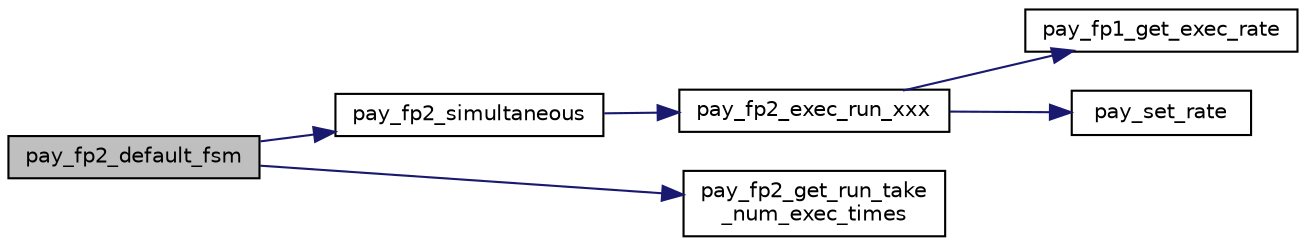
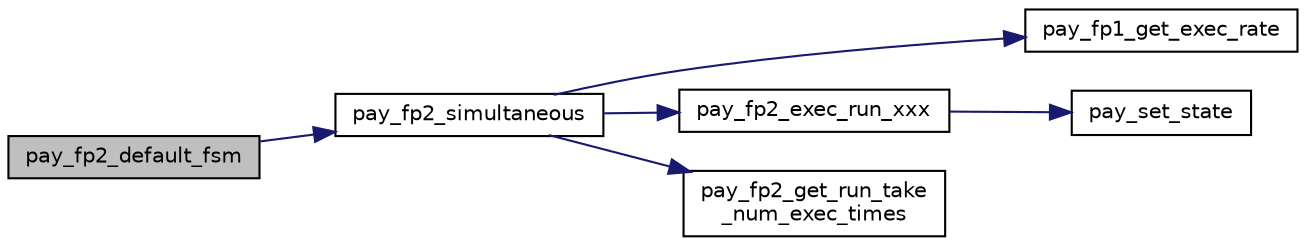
edge "pay_fp2_exec_run_xxx" -> "pay_fp1_get_exec_rate": now "pay_fp2_simultaneous" -> "pay_fp1_get_exec_rate"
node "pay_set_rate": label "pay_set_rate" -> "pay_set_state"
edge "pay_fp2_default_fsm" -> "pay_fp2_get_run_take _num_exec_times": now "pay_fp2_simultaneous" -> "pay_fp2_get_run_take _num_exec_times"
